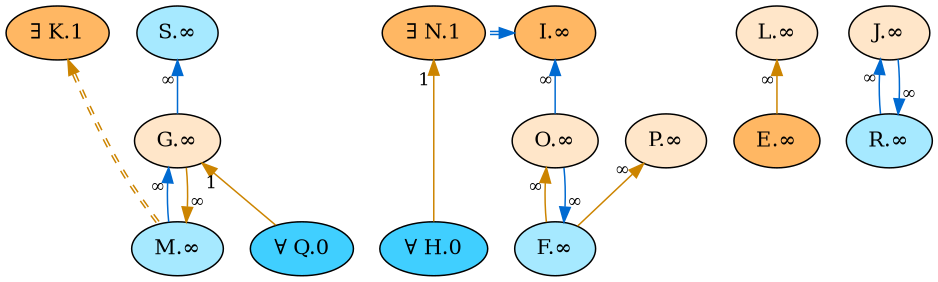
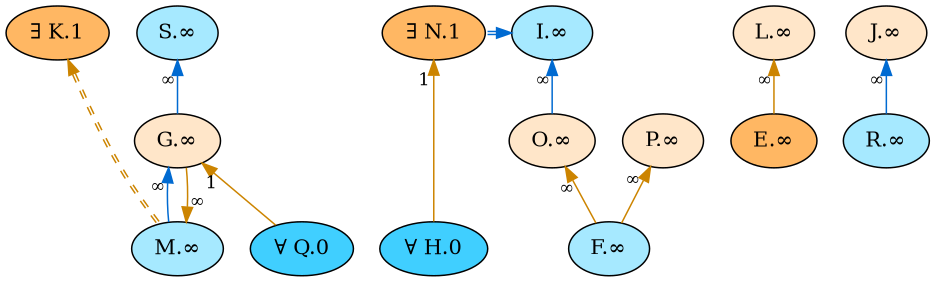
node "I.∞": fillcolor #ffb763 -> #a6e9ff
edge "J.∞" -> "R.∞": removed
edge "O.∞" -> "F.∞": removed
